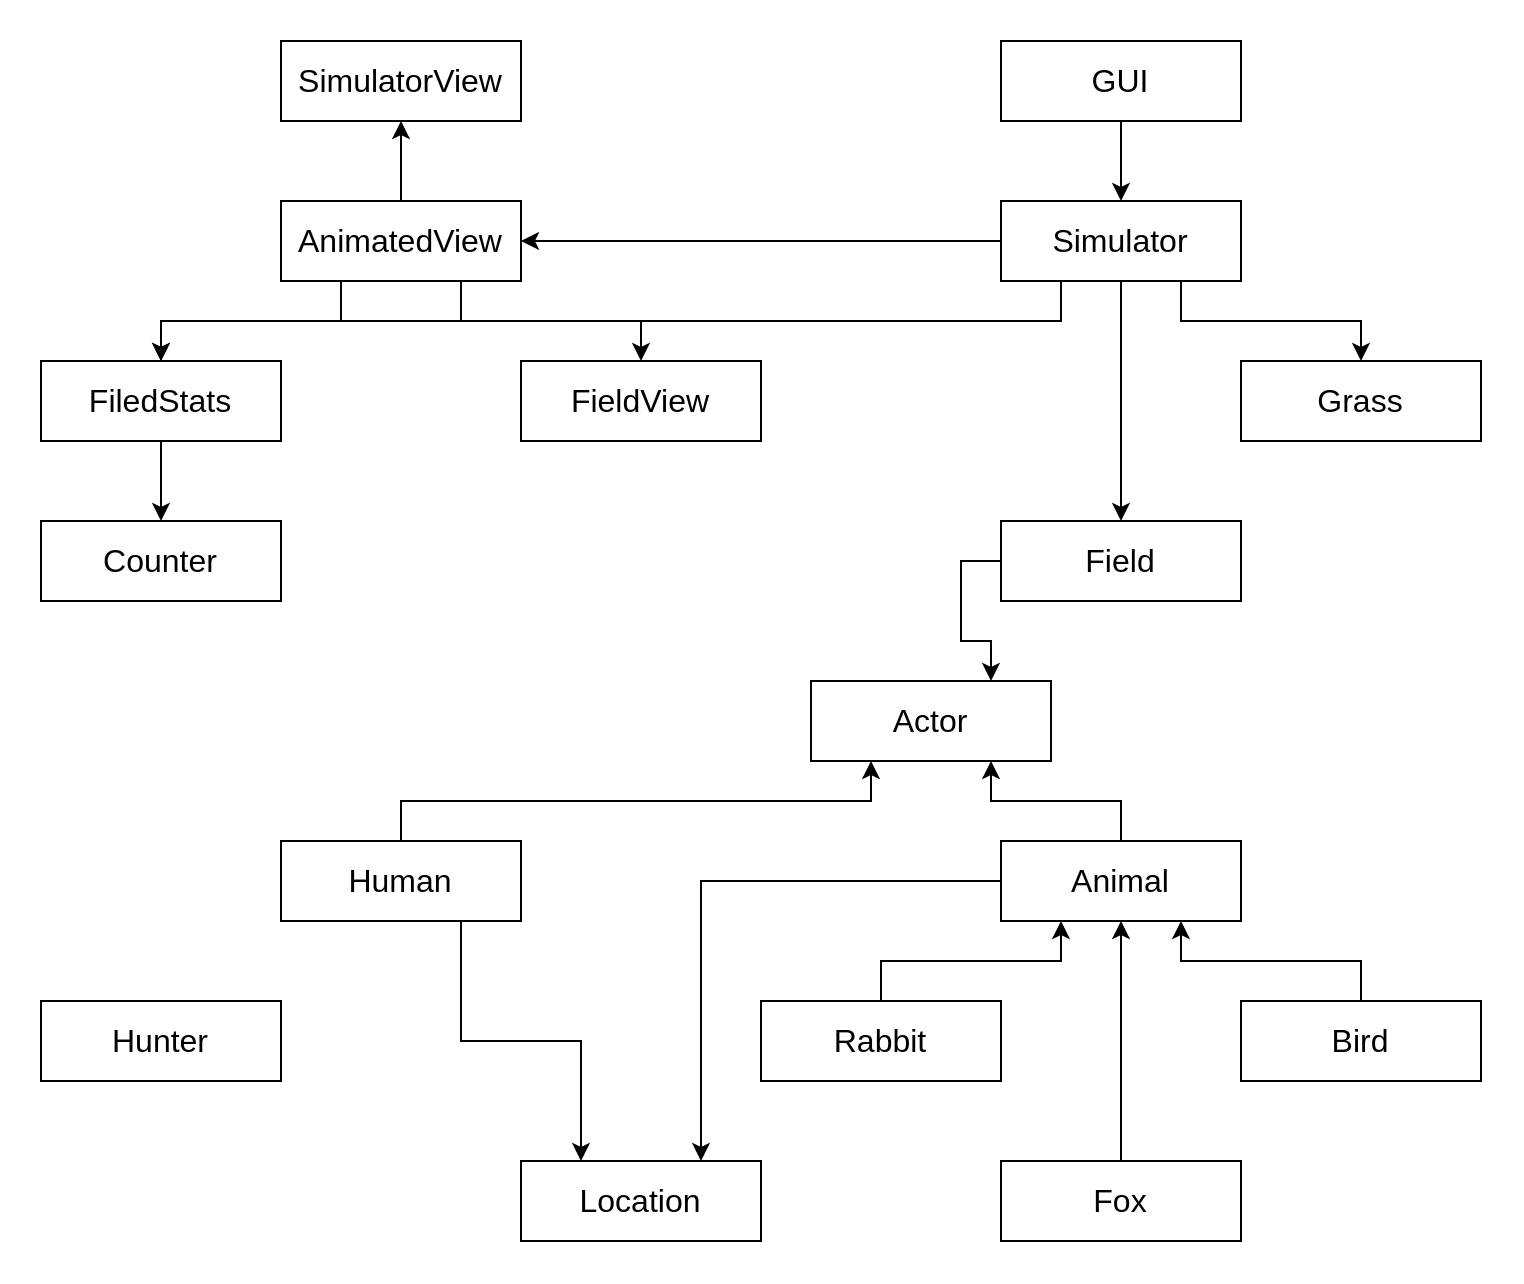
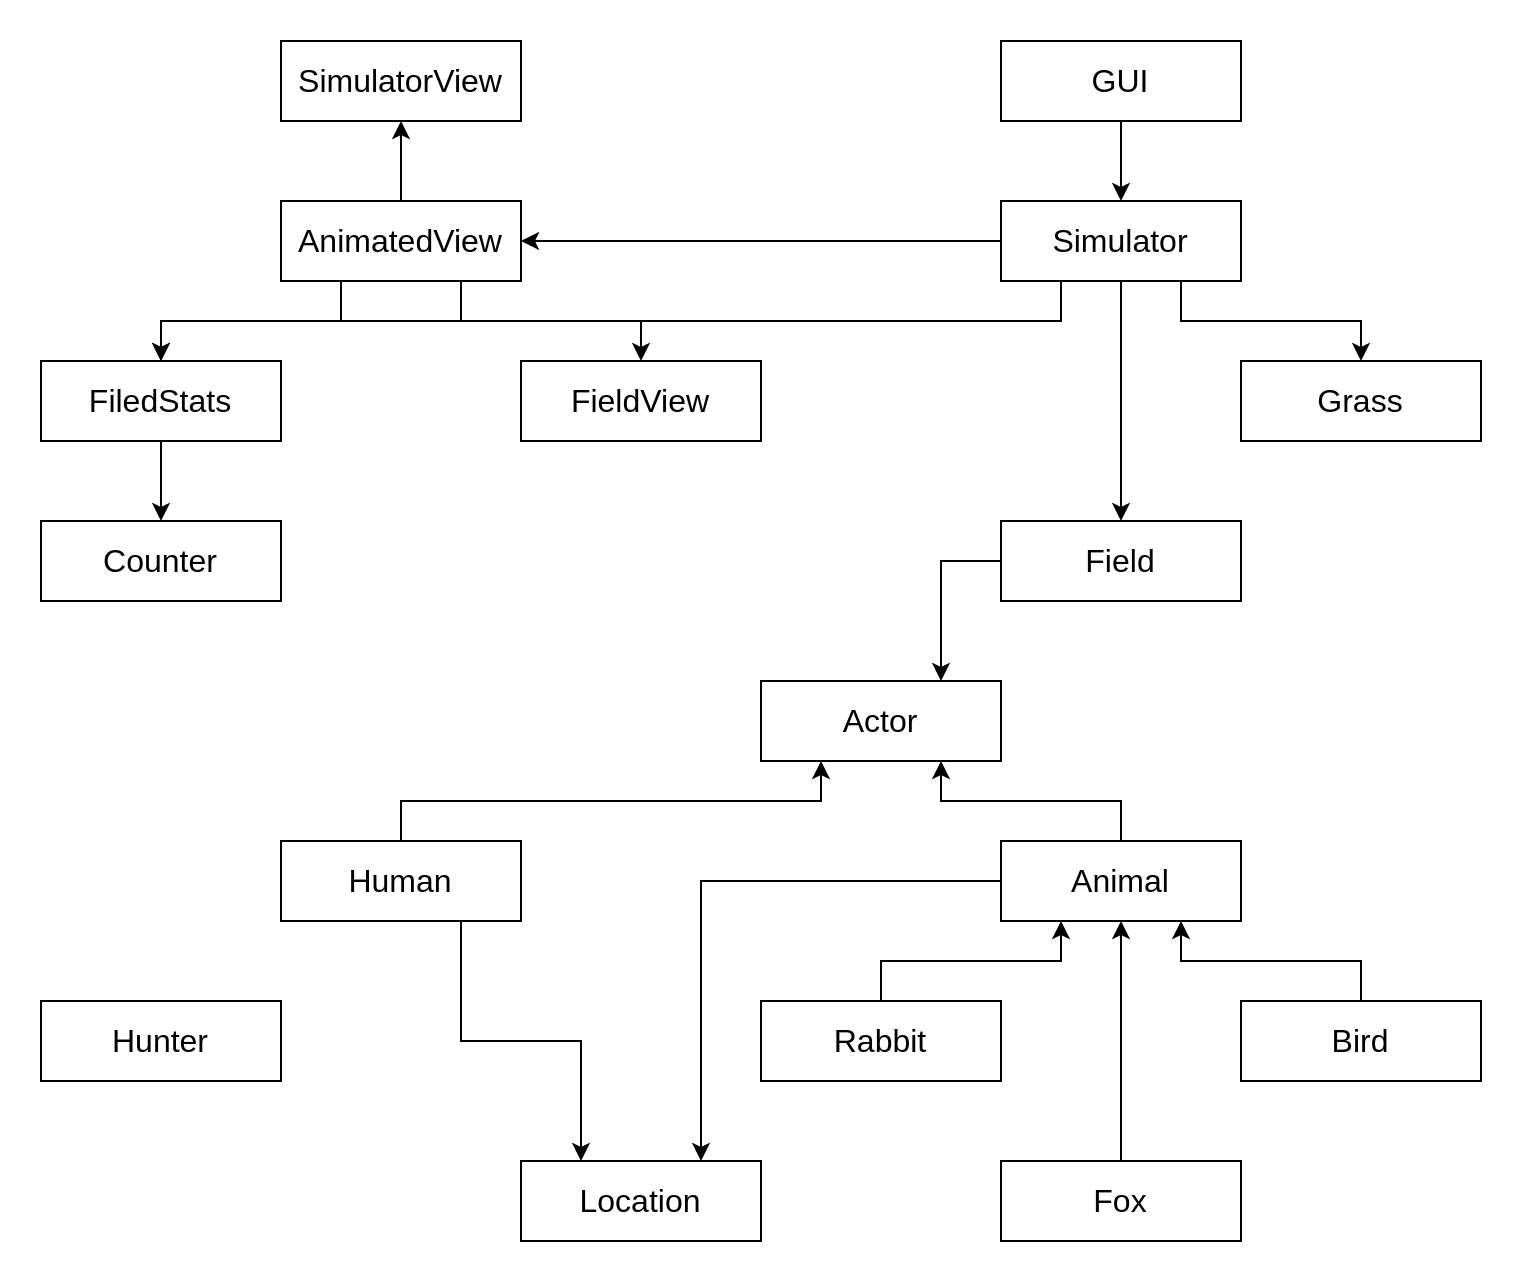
node "Actor": moved (931, 721) -> (881, 721)
